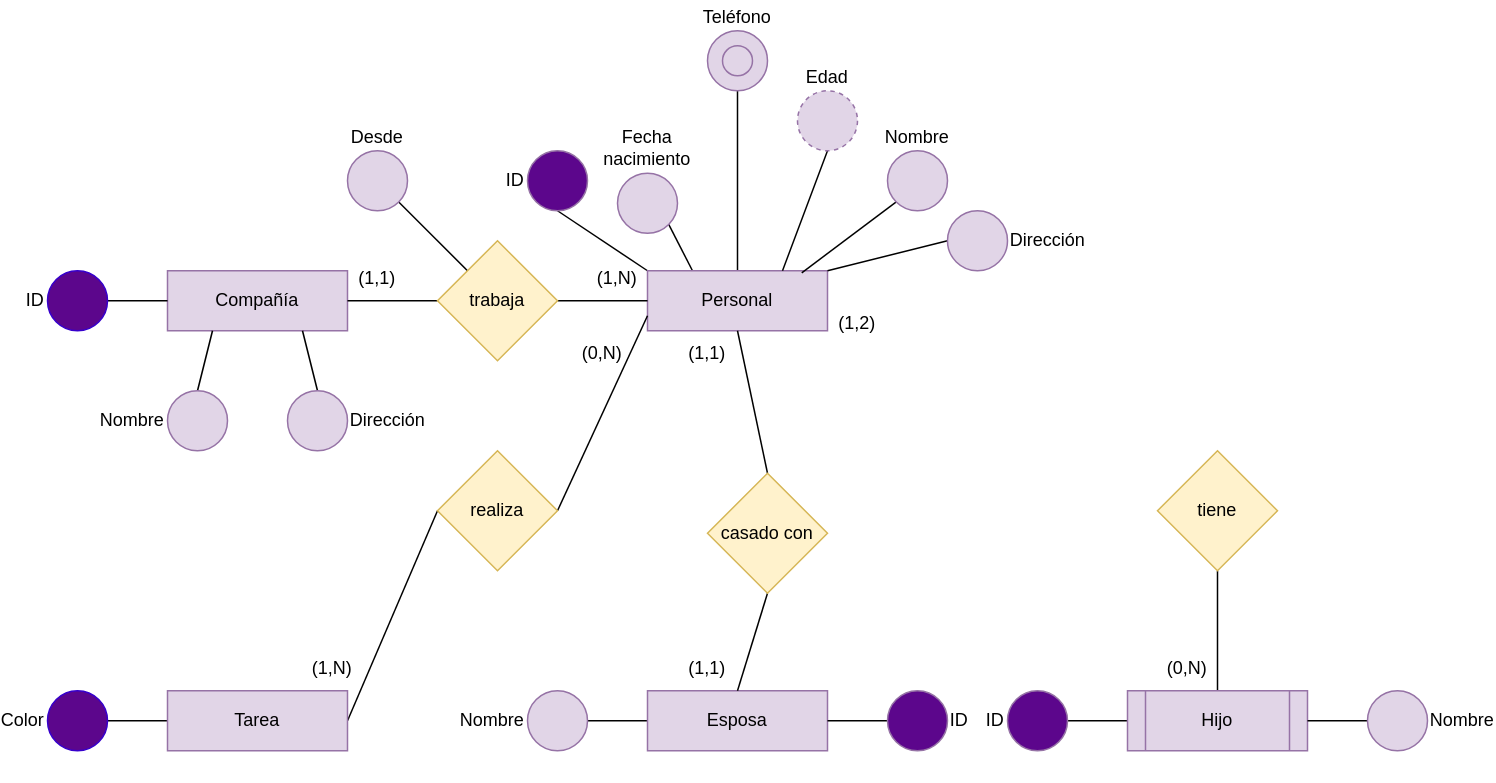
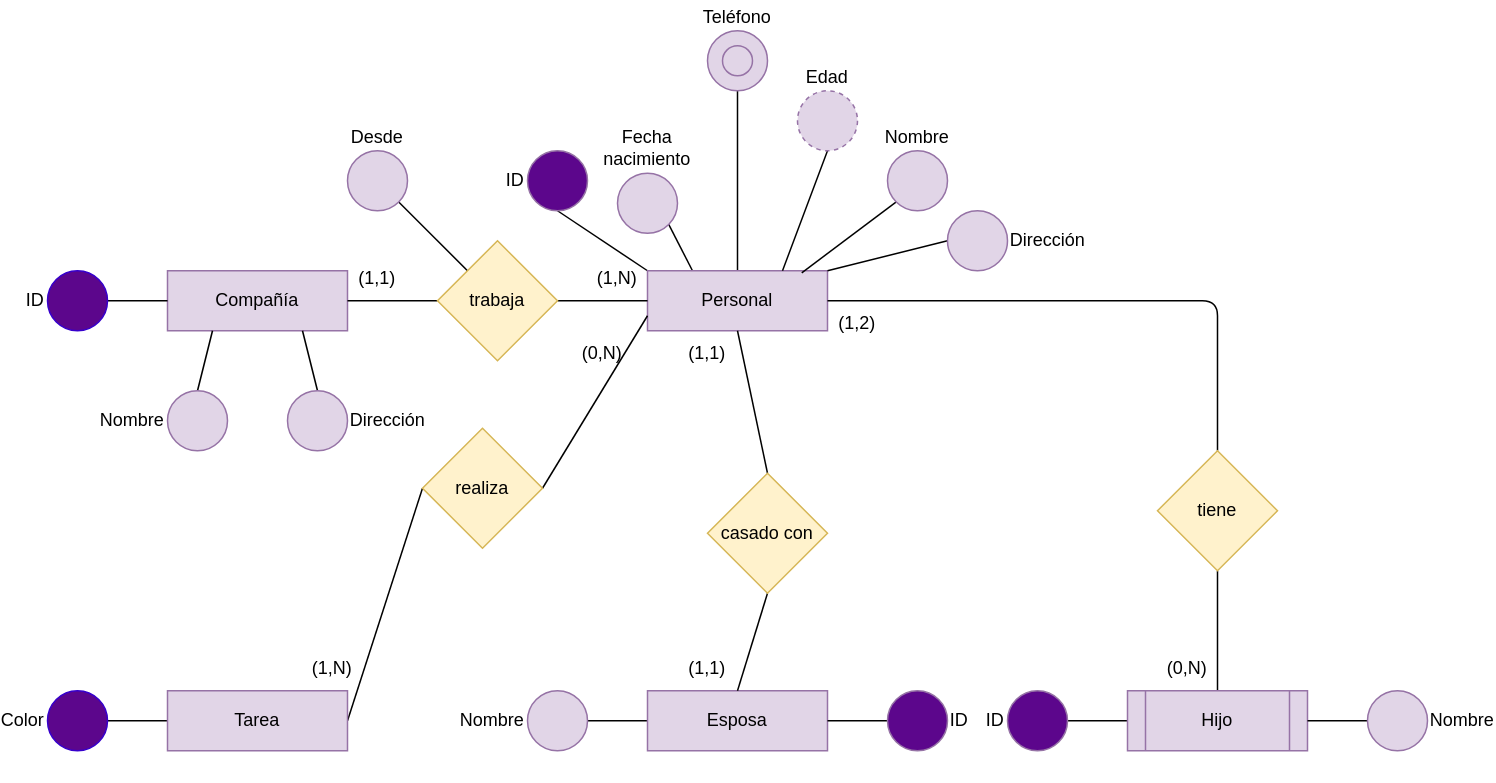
edge "Personal" -- "tiene": added
node "realiza": moved (497, 511) -> (482, 488)
